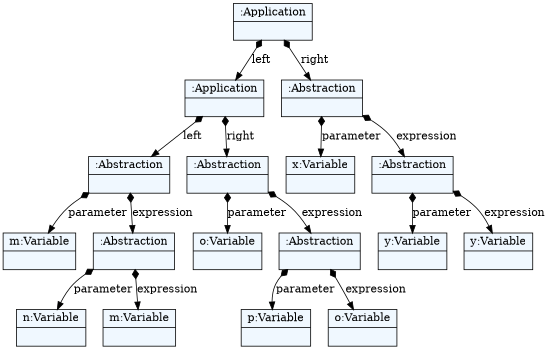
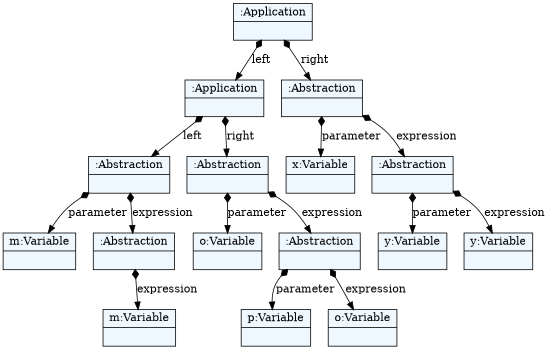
node "n:Variable": removed
